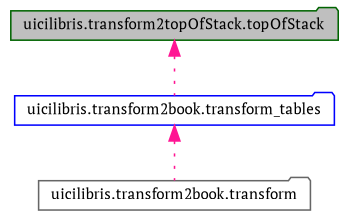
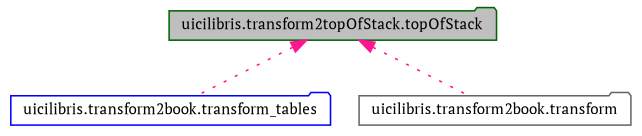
edge "uicilibris.transform2book.transform" -> "uicilibris.transform2book.transform_tables": now "uicilibris.transform2book.transform" -> "uicilibris.transform2topOfStack.topOfStack"
